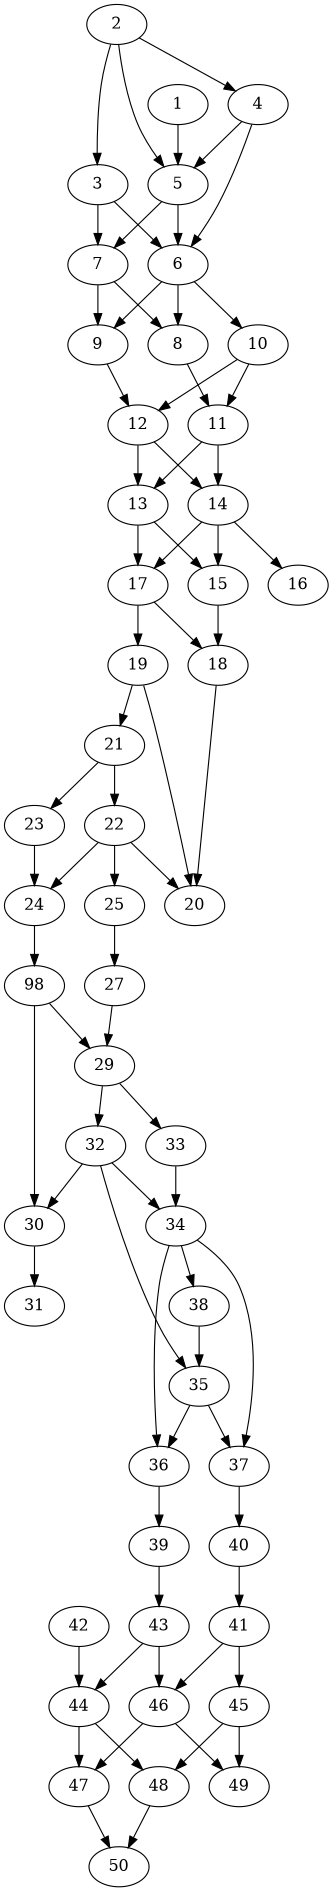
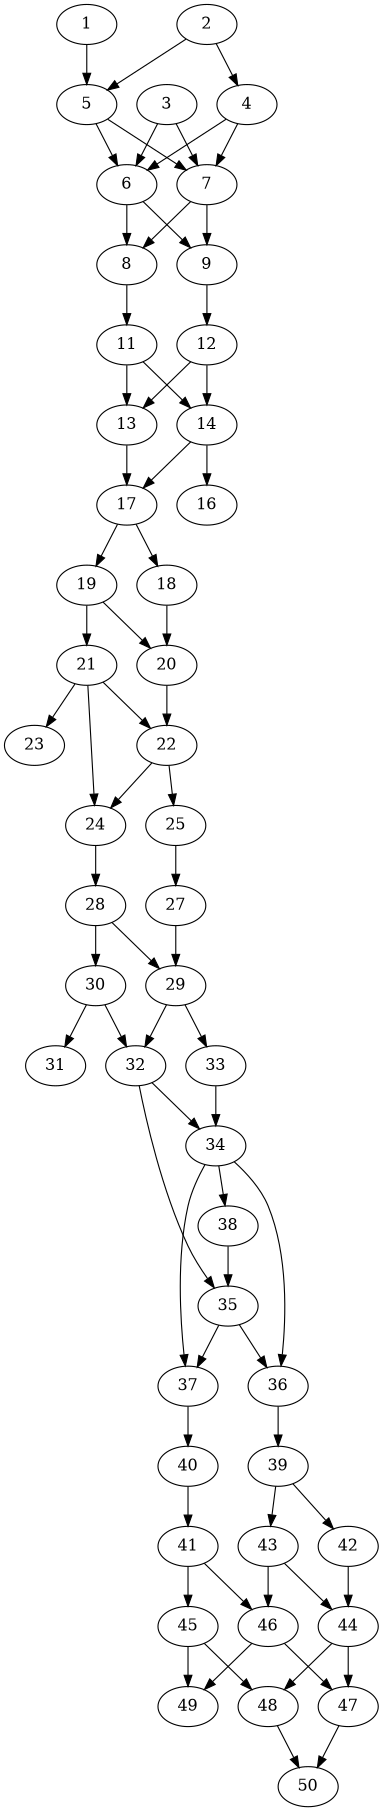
edge "2" -> "3": removed
edge "4" -> "5": now "4" -> "7"
node "10": removed
node "15": removed
edge "23" -> "24": now "21" -> "24"
edge "22" -> "20": reversed
node "98": label "98" -> "28"
edge "32" -> "30": reversed
edge "39" -> "42": added
